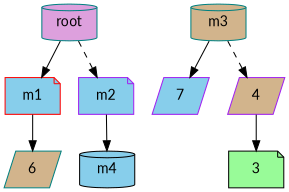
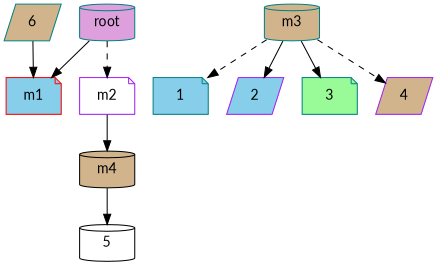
node "m2": fillcolor skyblue -> white
node "1": added
node "7": label "7" -> "2"
edge "m1" -> "6": reversed
edge "4" -> "3": now "m3" -> "3"
node "m4": fillcolor skyblue -> tan
node "3": color black -> teal
node "5": added
